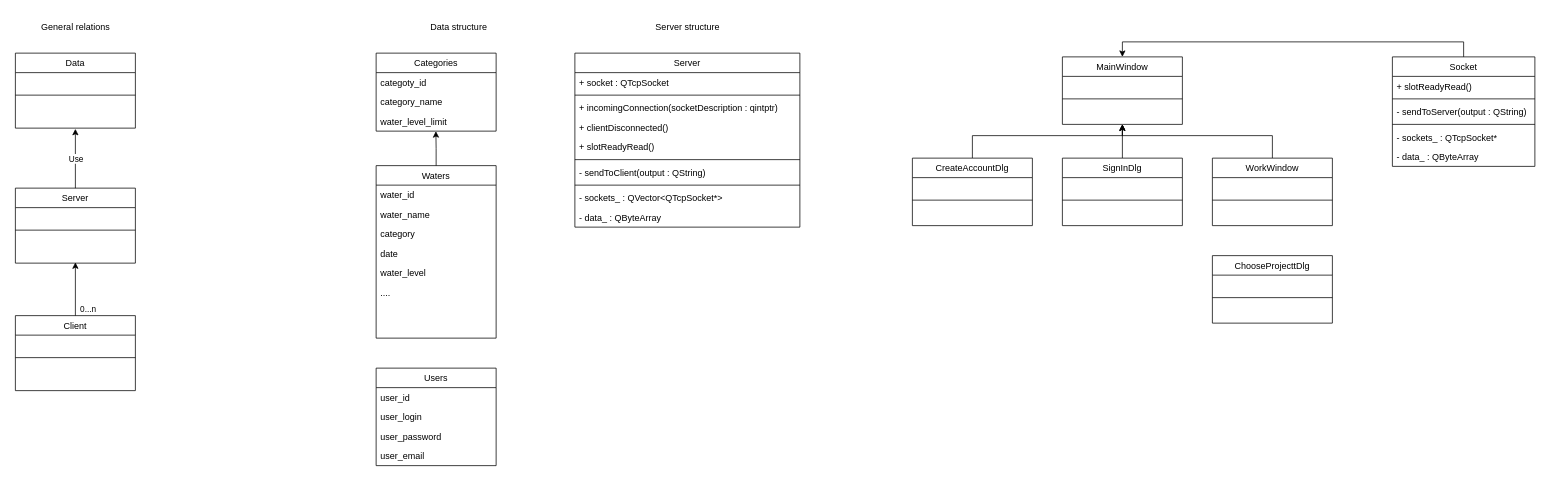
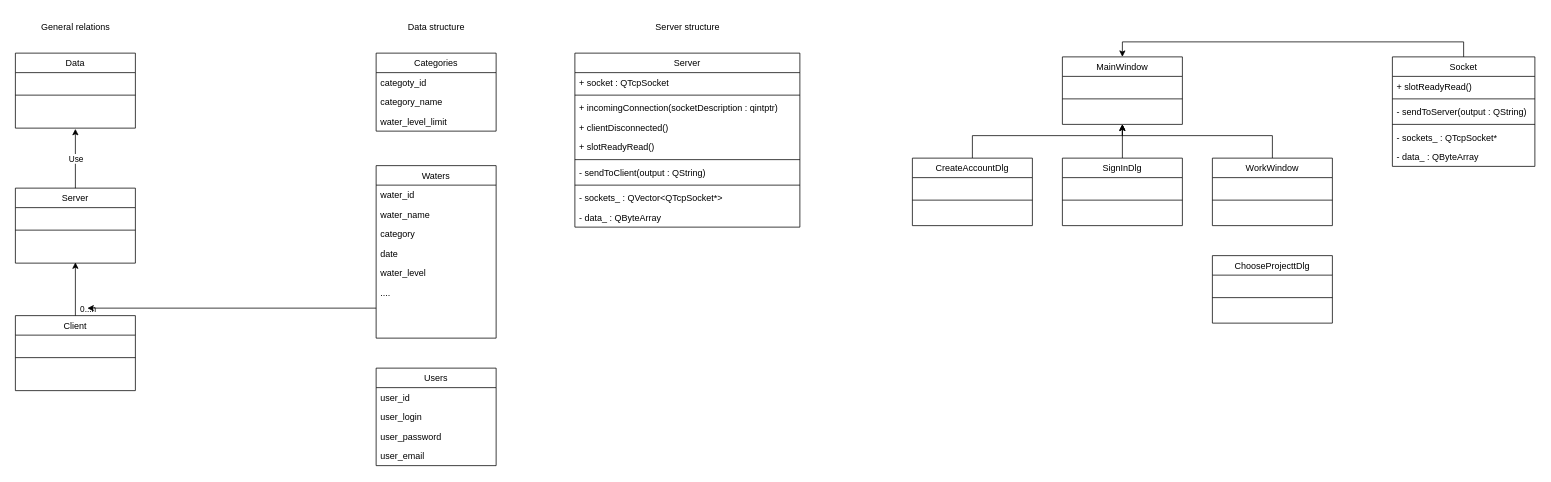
node "Data structure": moved (459, 27) -> (436, 27)
edge "Waters" -> "water_level_limit": now "Waters" -> "0...n"
